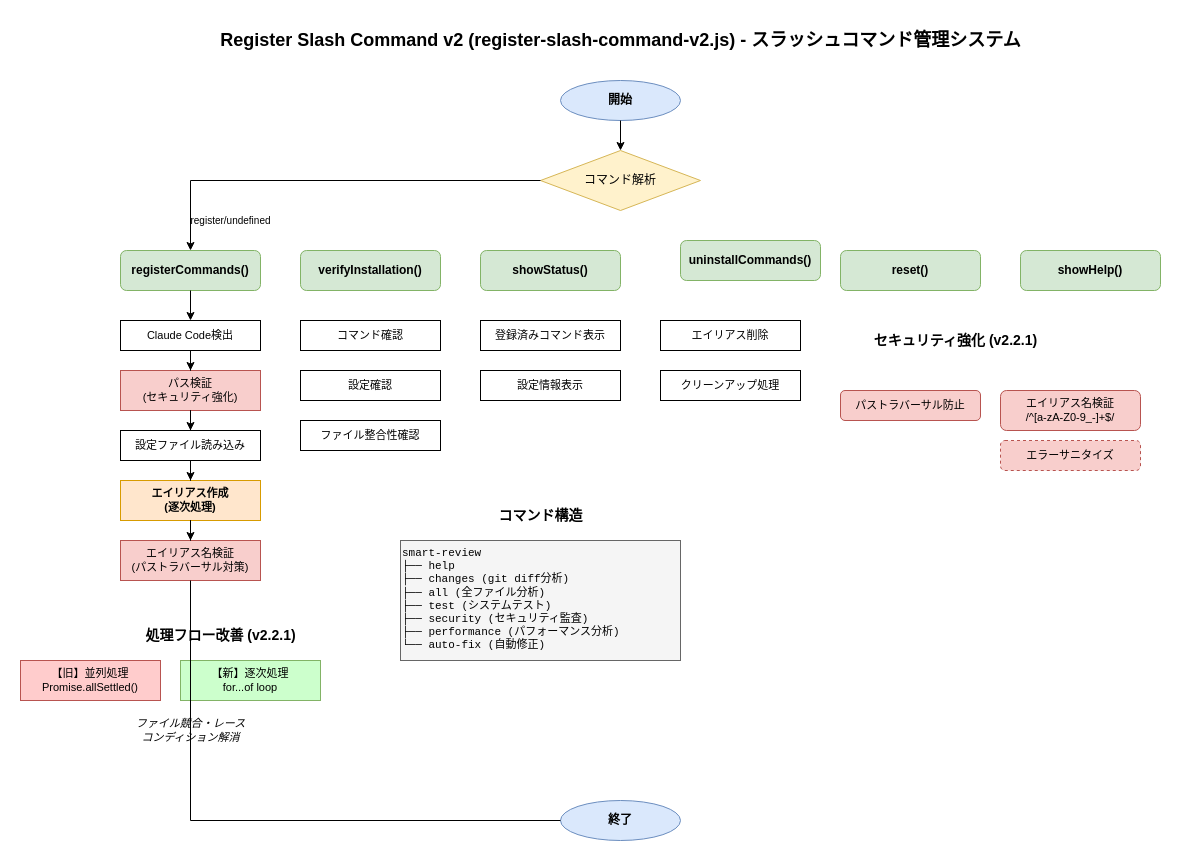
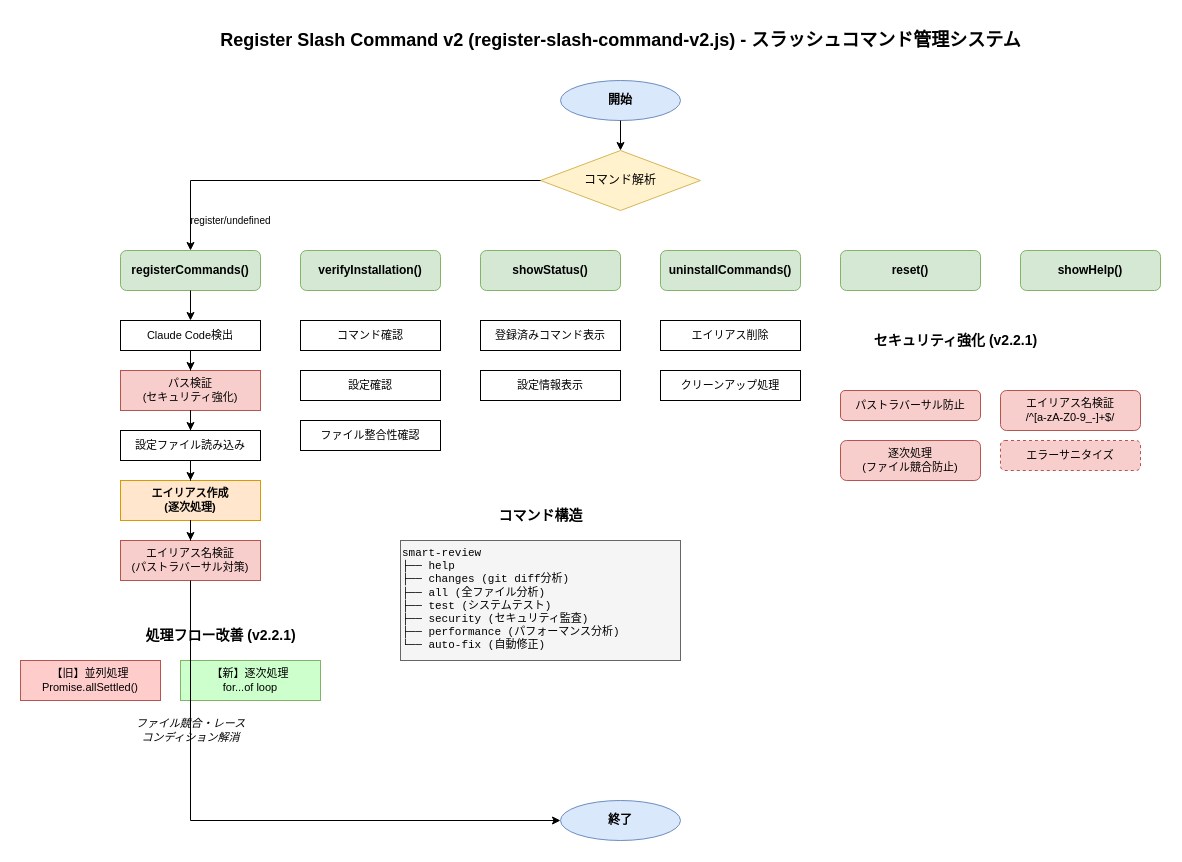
node "uninstallCommands()": moved (751, 261) -> (731, 271)
node "逐次処理 (ファイル競合防止)": added
edge "エイリアス名検証 (パストラバーサル対策)" -- "終了": arrowhead none -> classic
